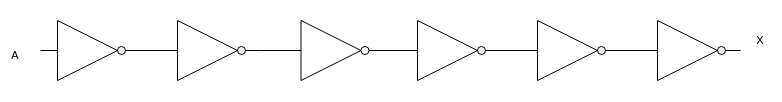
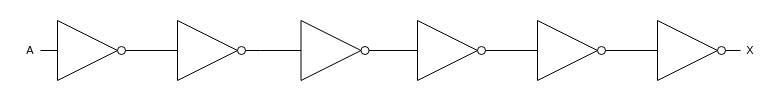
node "X": moved (761, 41) -> (751, 51)
node "A": moved (16, 56) -> (31, 51)
